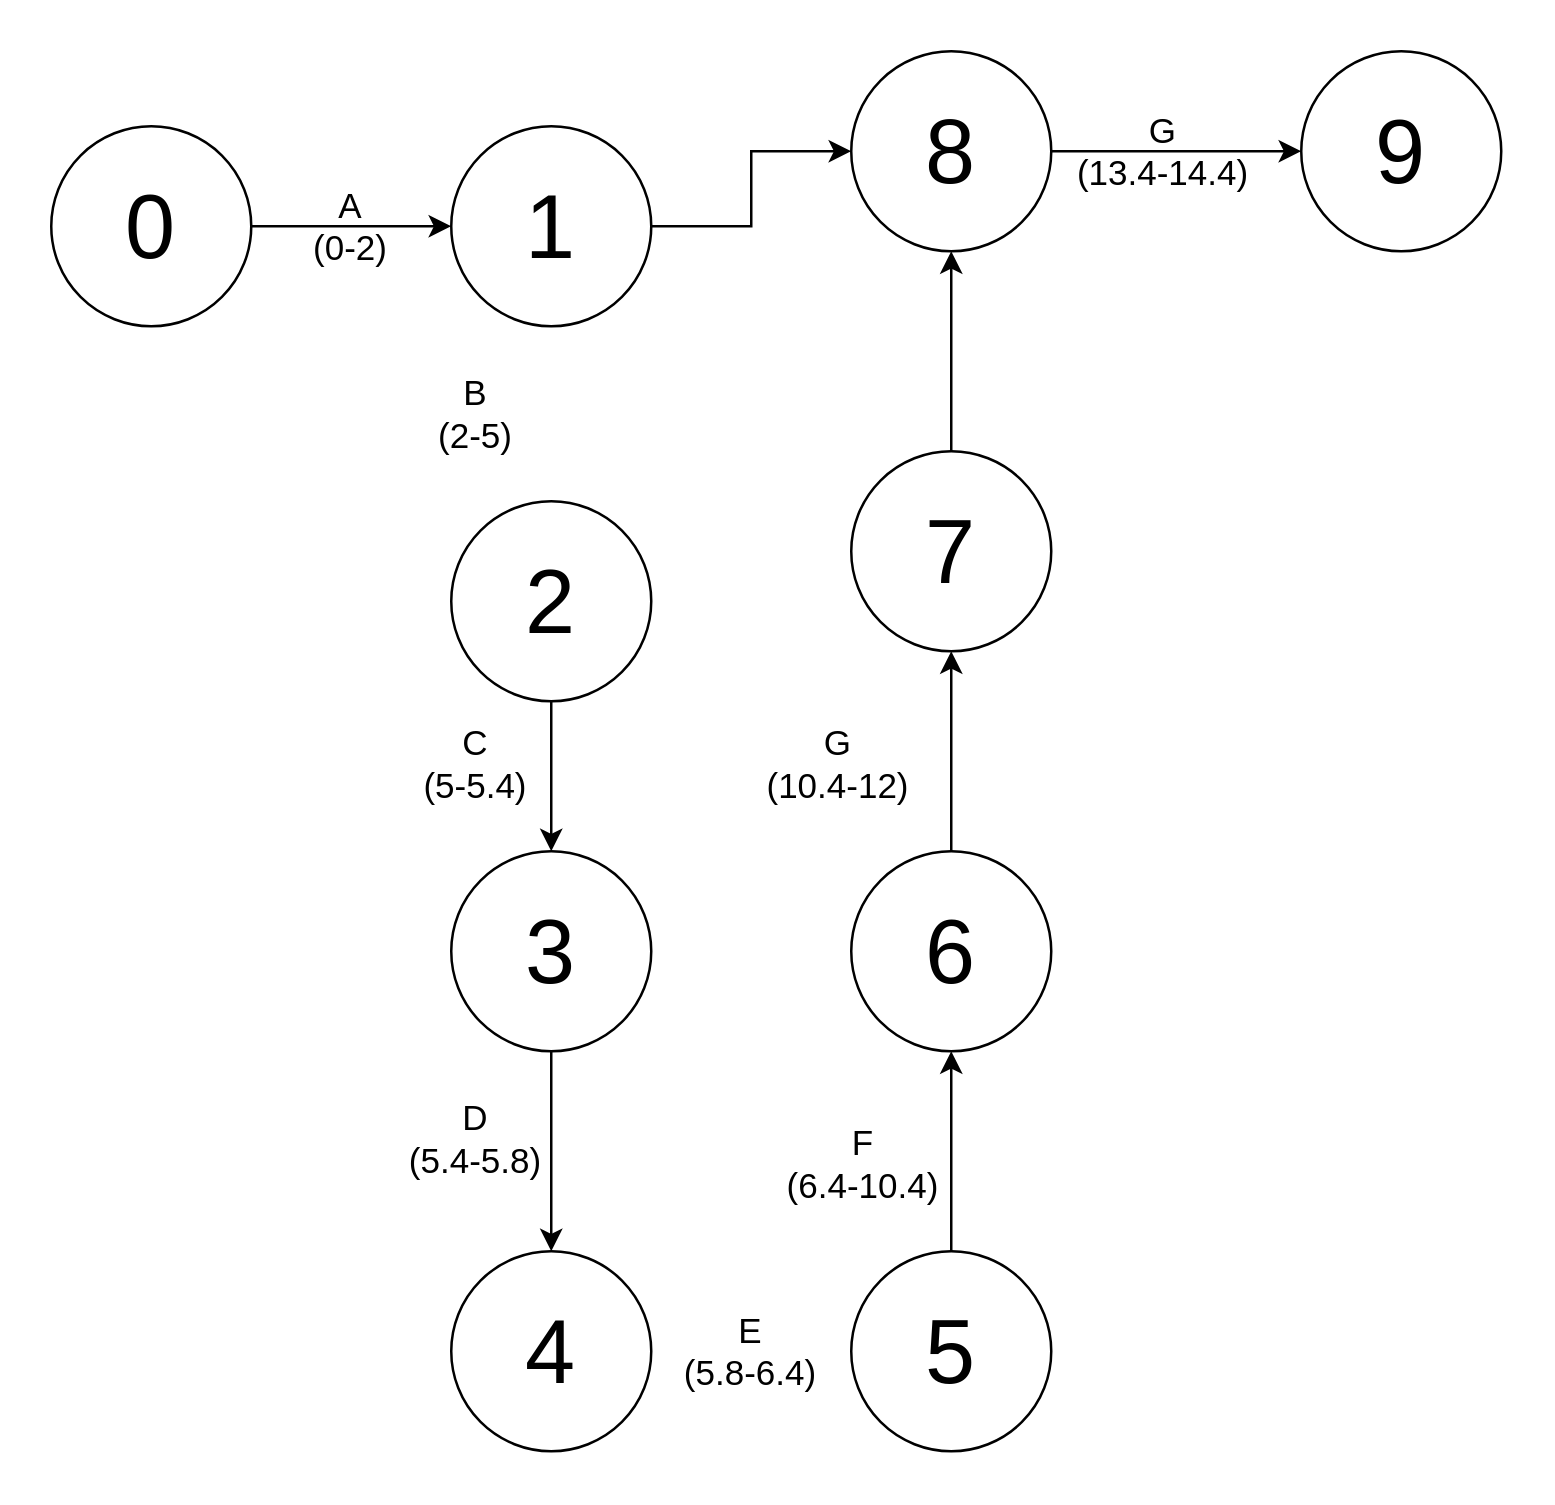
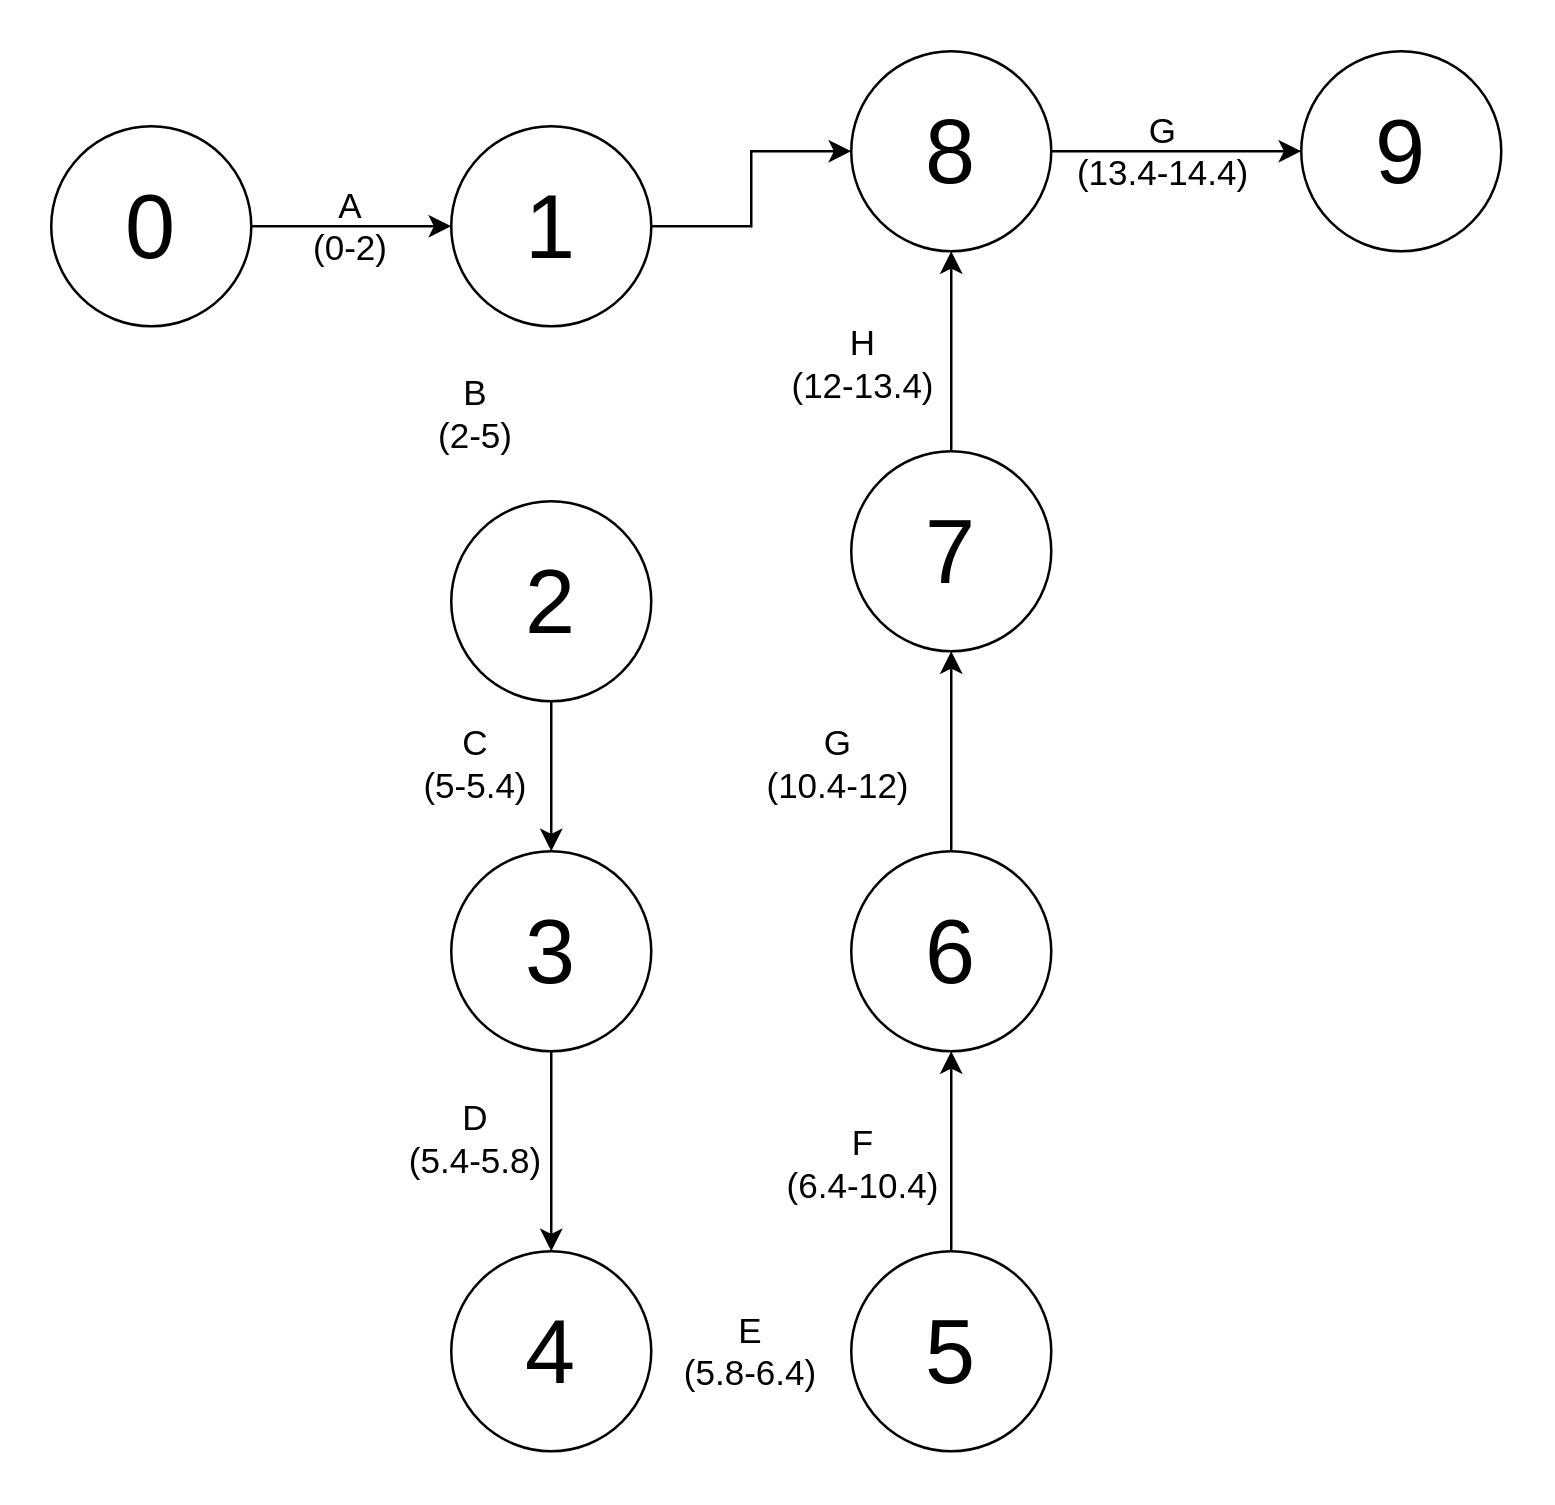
node "H (12-13.4)": added
